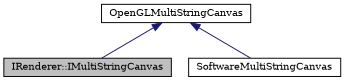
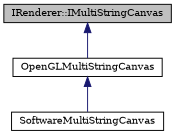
edge "IRenderer::IMultiStringCanvas" -> "OpenGLMultiStringCanvas": reversed
